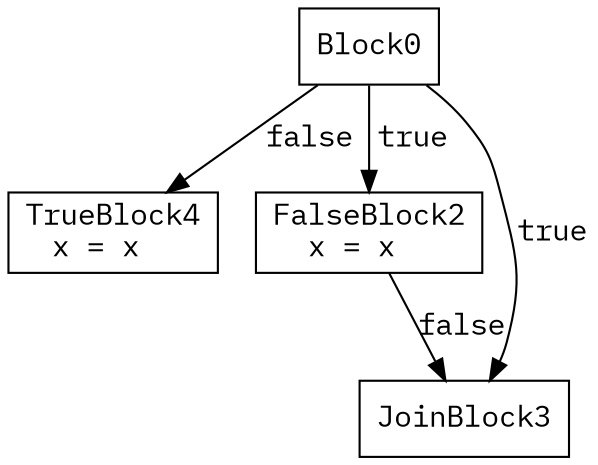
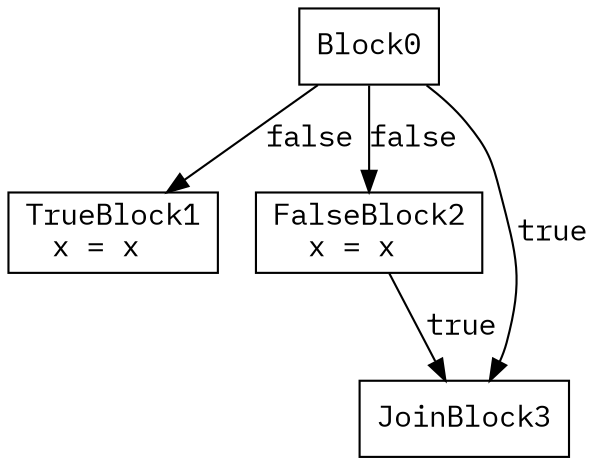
edge "Block0" -> "FalseBlock2 x = x": label "true" -> "false"
node "TrueBlock4 x = x": label "TrueBlock4 x = x" -> "TrueBlock1 x = x"
edge "FalseBlock2 x = x" -> "JoinBlock3": label "false" -> "true"
